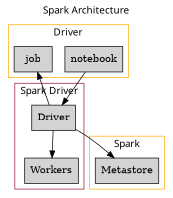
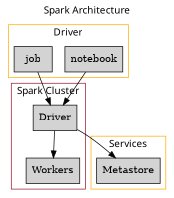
cluster "Spark Driver": label "Spark Driver" -> "Spark Cluster"
edge "Driver" -> "job": reversed
cluster "Spark": label "Spark" -> "Services"
